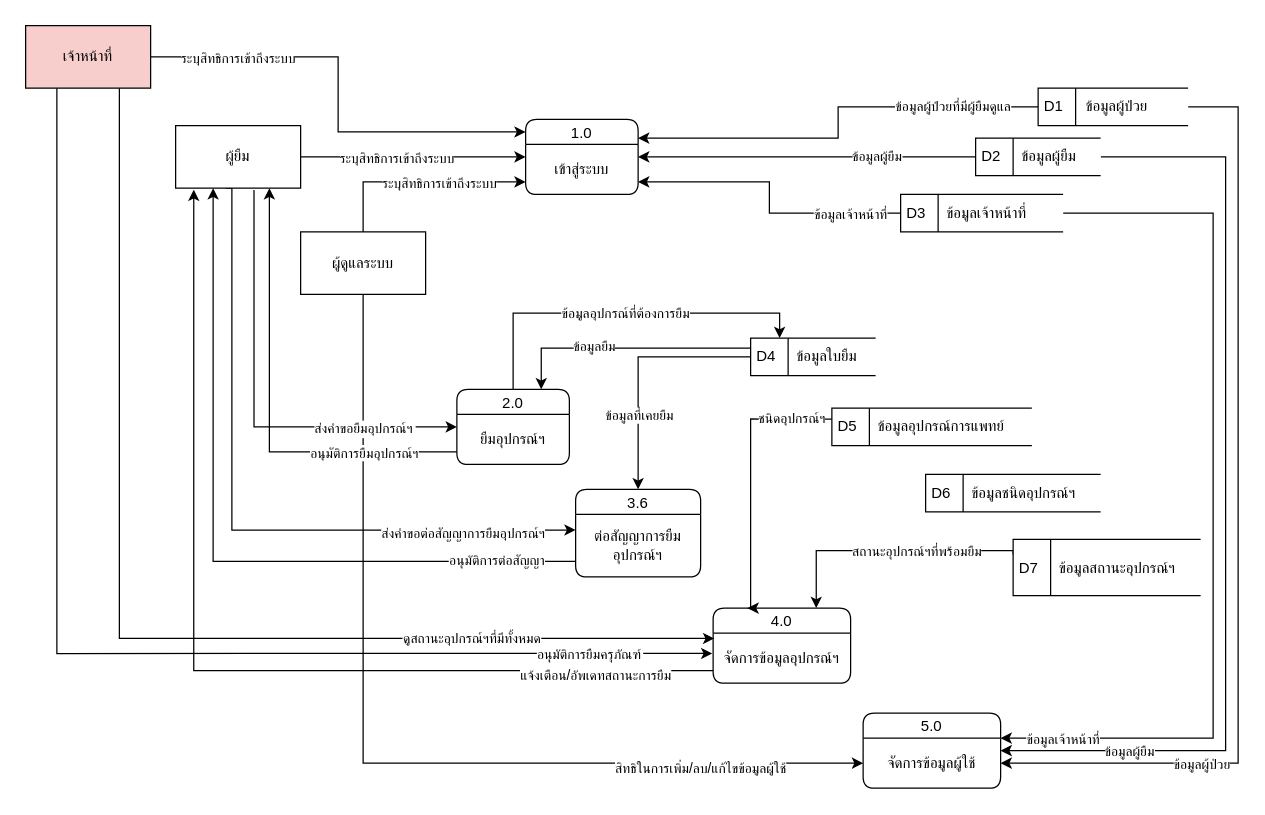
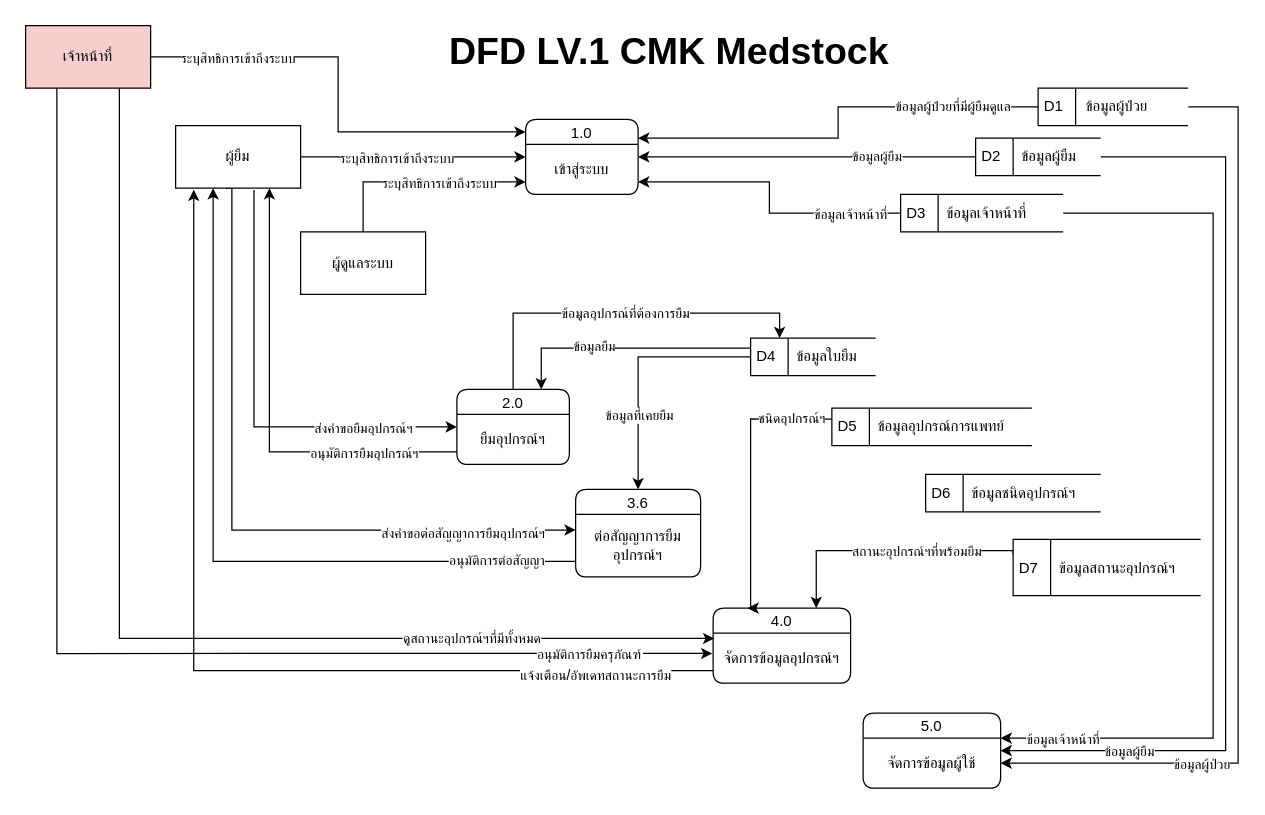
node "DFD LV.1 CMK Medstock": added
edge "ผู้ดูแลระบบ" -> "จัดการข้อมูลผู้ใช้": removed, label "สิทธิในการเพิ่ม/ลบ/แก้ไขข้อมูลผู้ใช้"
